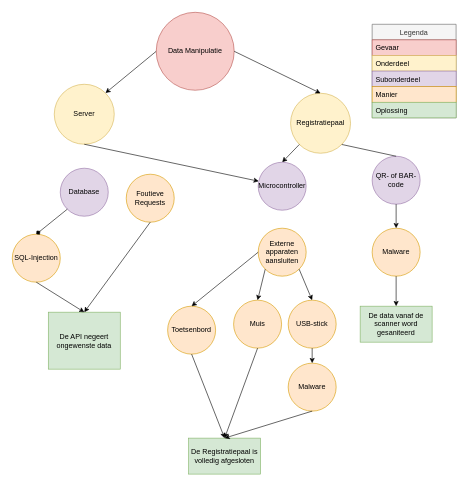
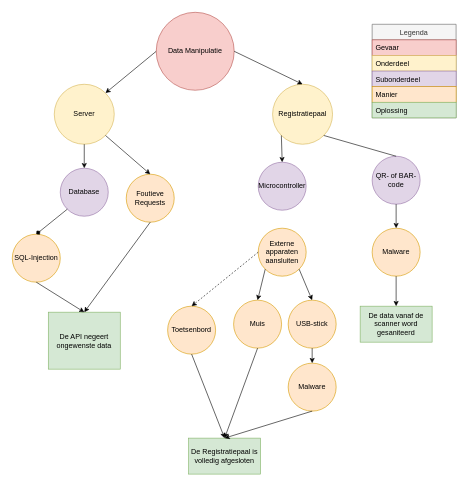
node "Registratiepaal": moved (321, 123) -> (303, 114)
edge "Server" -> "Foutieve Requests": added
edge "Server" -> "Microcontroller": now "Server" -> "Database"
edge "Externe apparaten aansluiten" -> "Toetsenbord": style solid -> dashed
